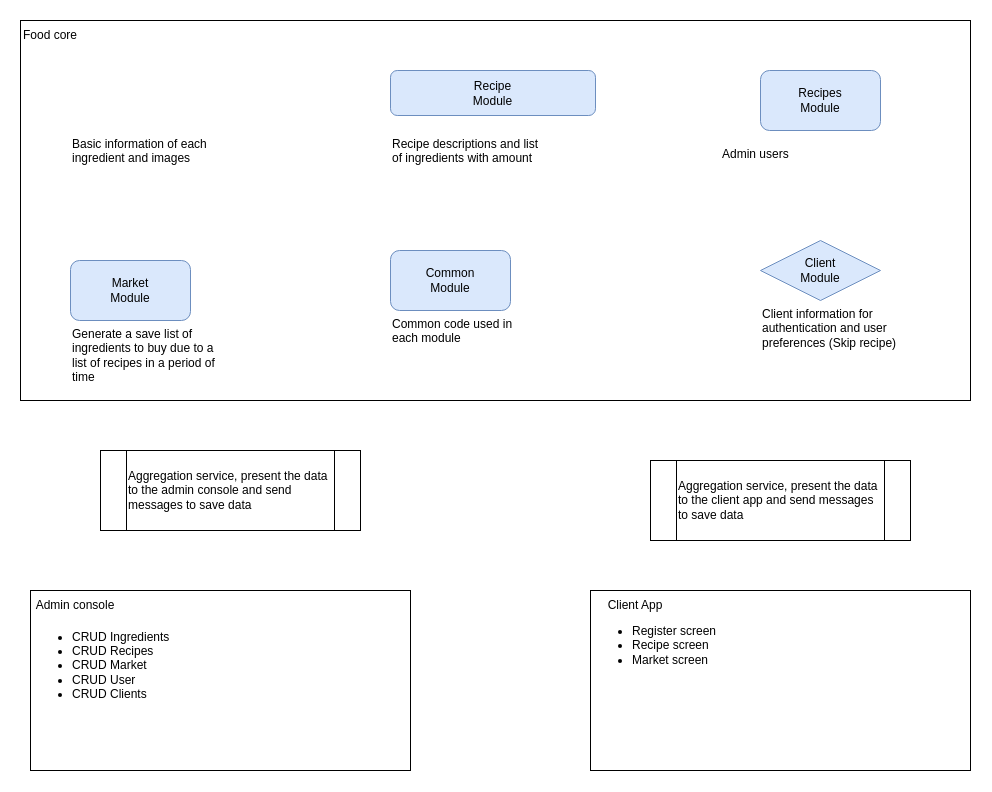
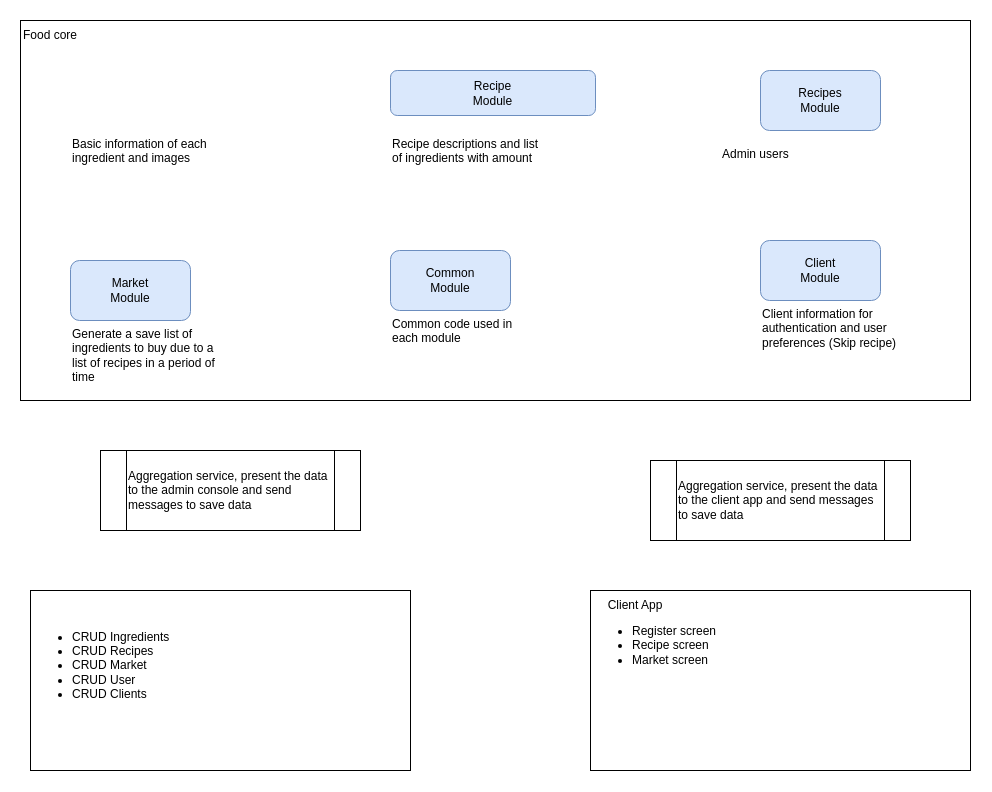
node "Client Module": shape diamond -> rounded rectangle
node "Admin console": removed
